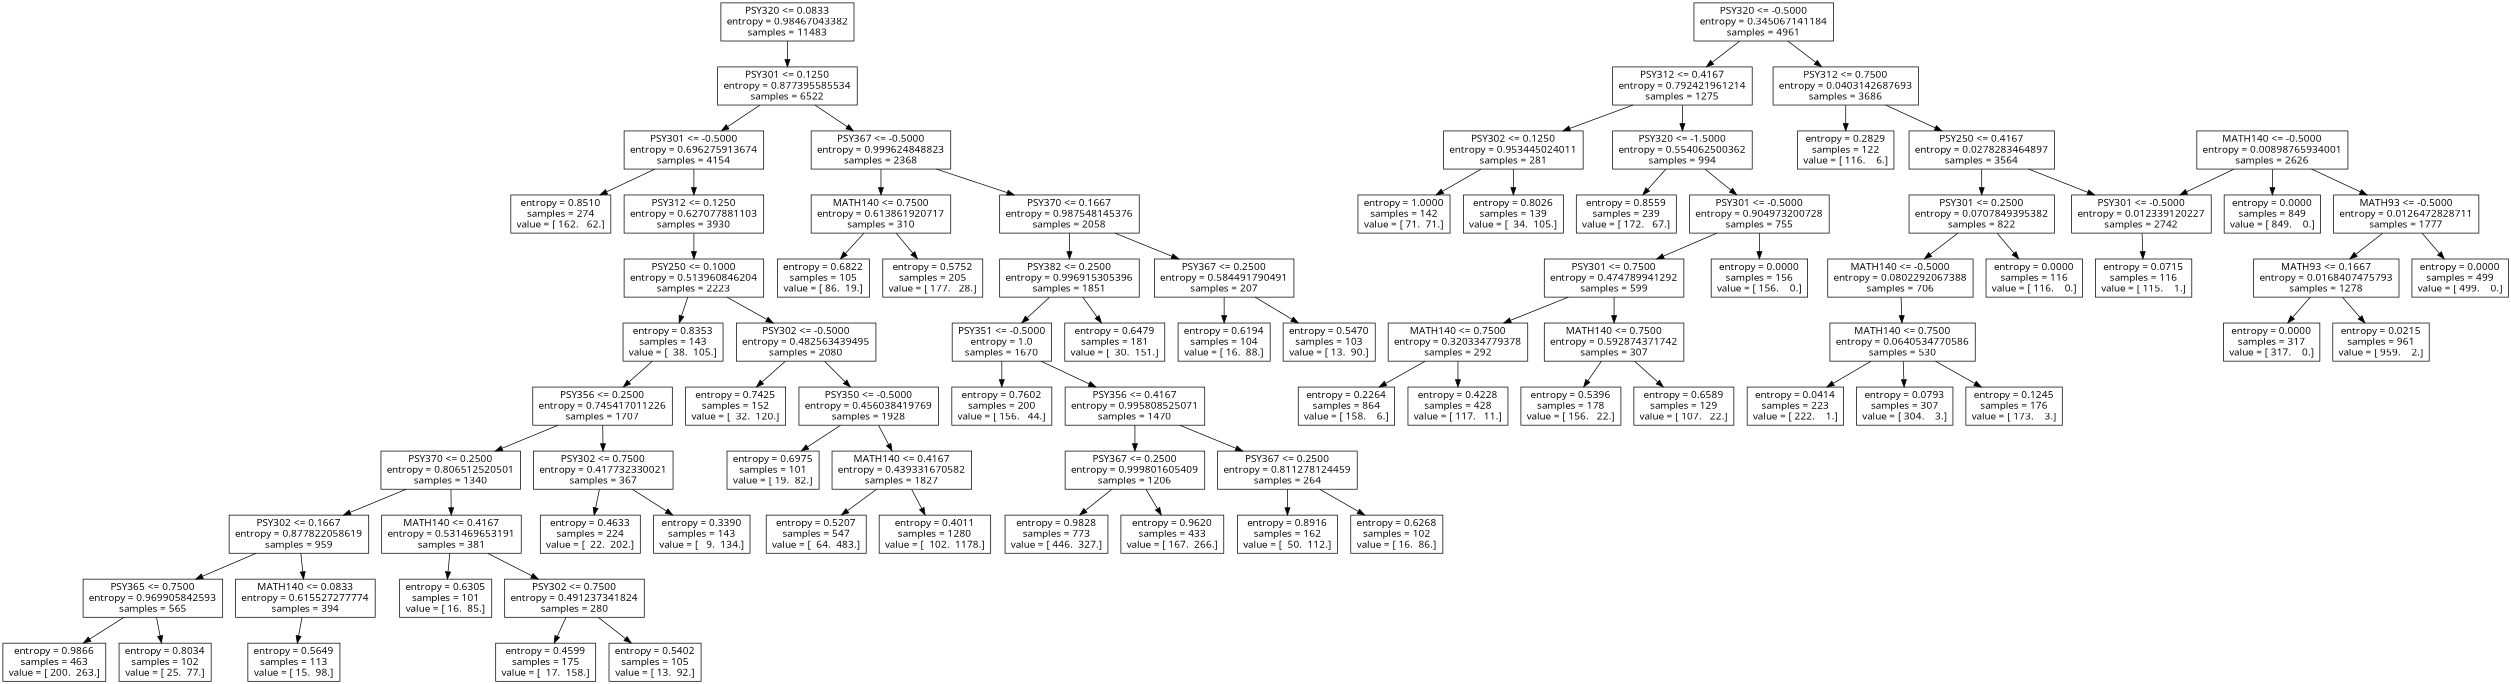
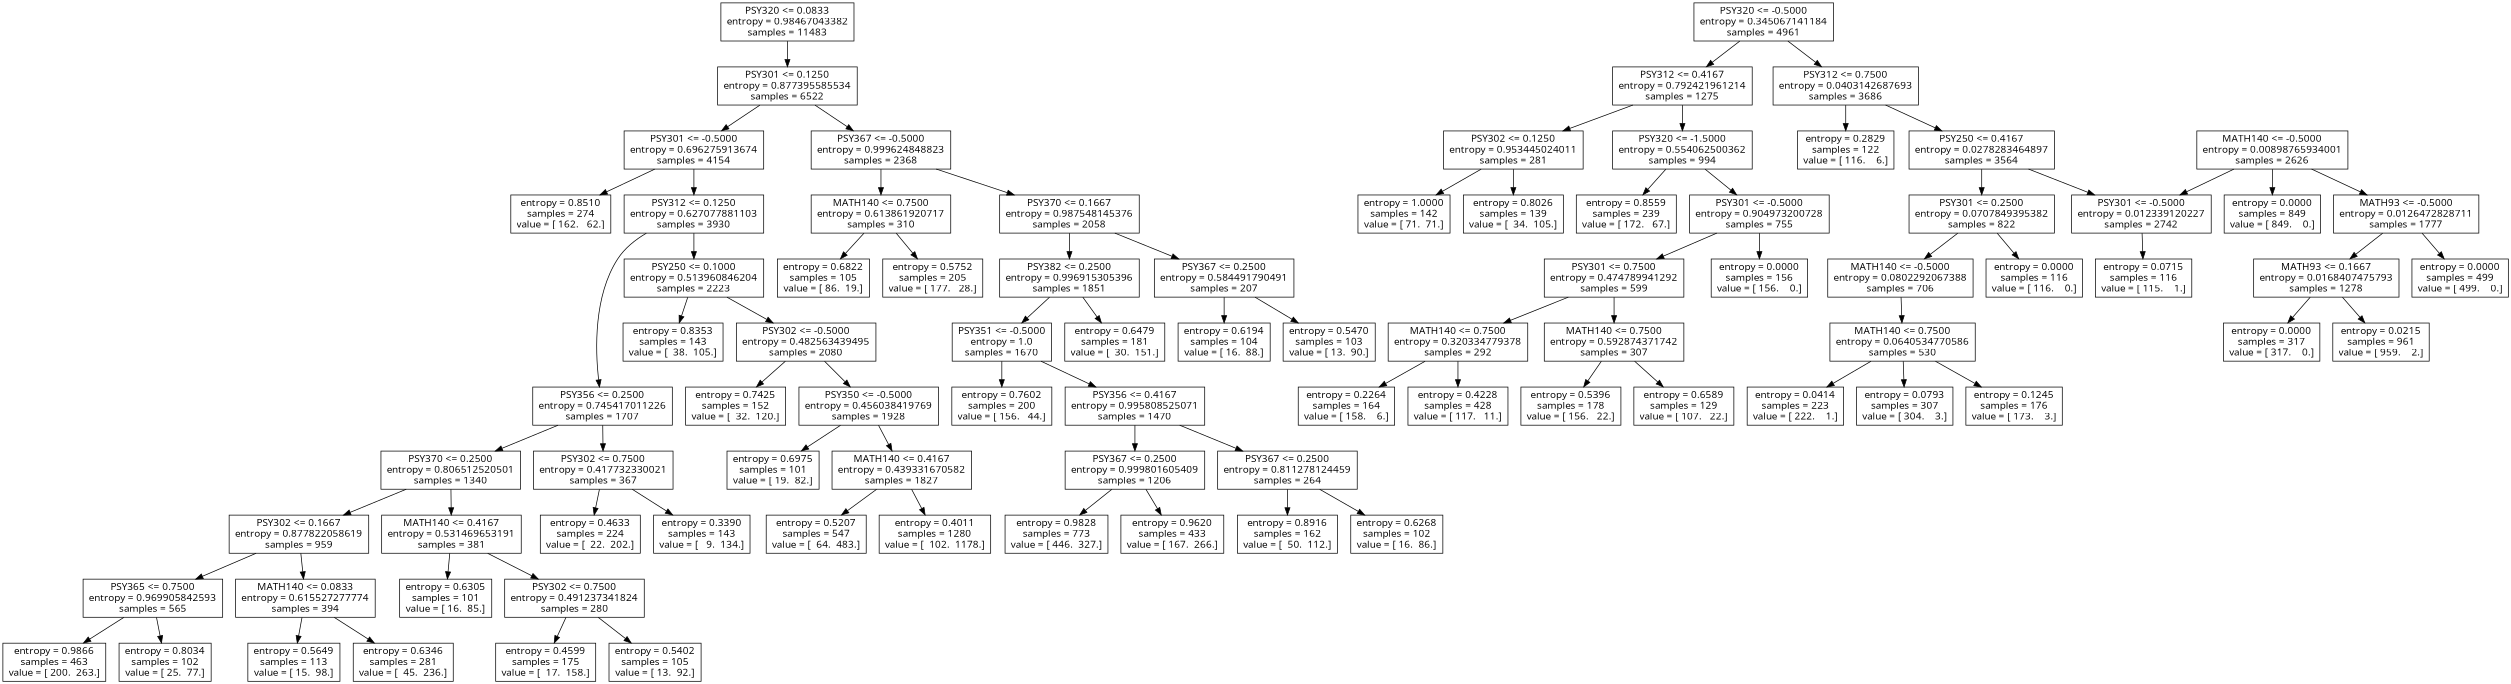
edge "entropy = 0.8353 samples = 143 value = [  38.  105.]" -> "PSY356 <= 0.2500 entropy = 0.745417011226 samples = 1707": now "PSY312 <= 0.1250 entropy = 0.627077881103 samples = 3930" -> "PSY356 <= 0.2500 entropy = 0.745417011226 samples = 1707"
node "entropy = 0.2264 samples = 864 value = [ 158.    6.]": label "entropy = 0.2264 samples = 864 value = [ 158.    6.]" -> "entropy = 0.2264 samples = 164 value = [ 158.    6.]"
node "entropy = 0.6346 samples = 281 value = [  45.  236.]": added
